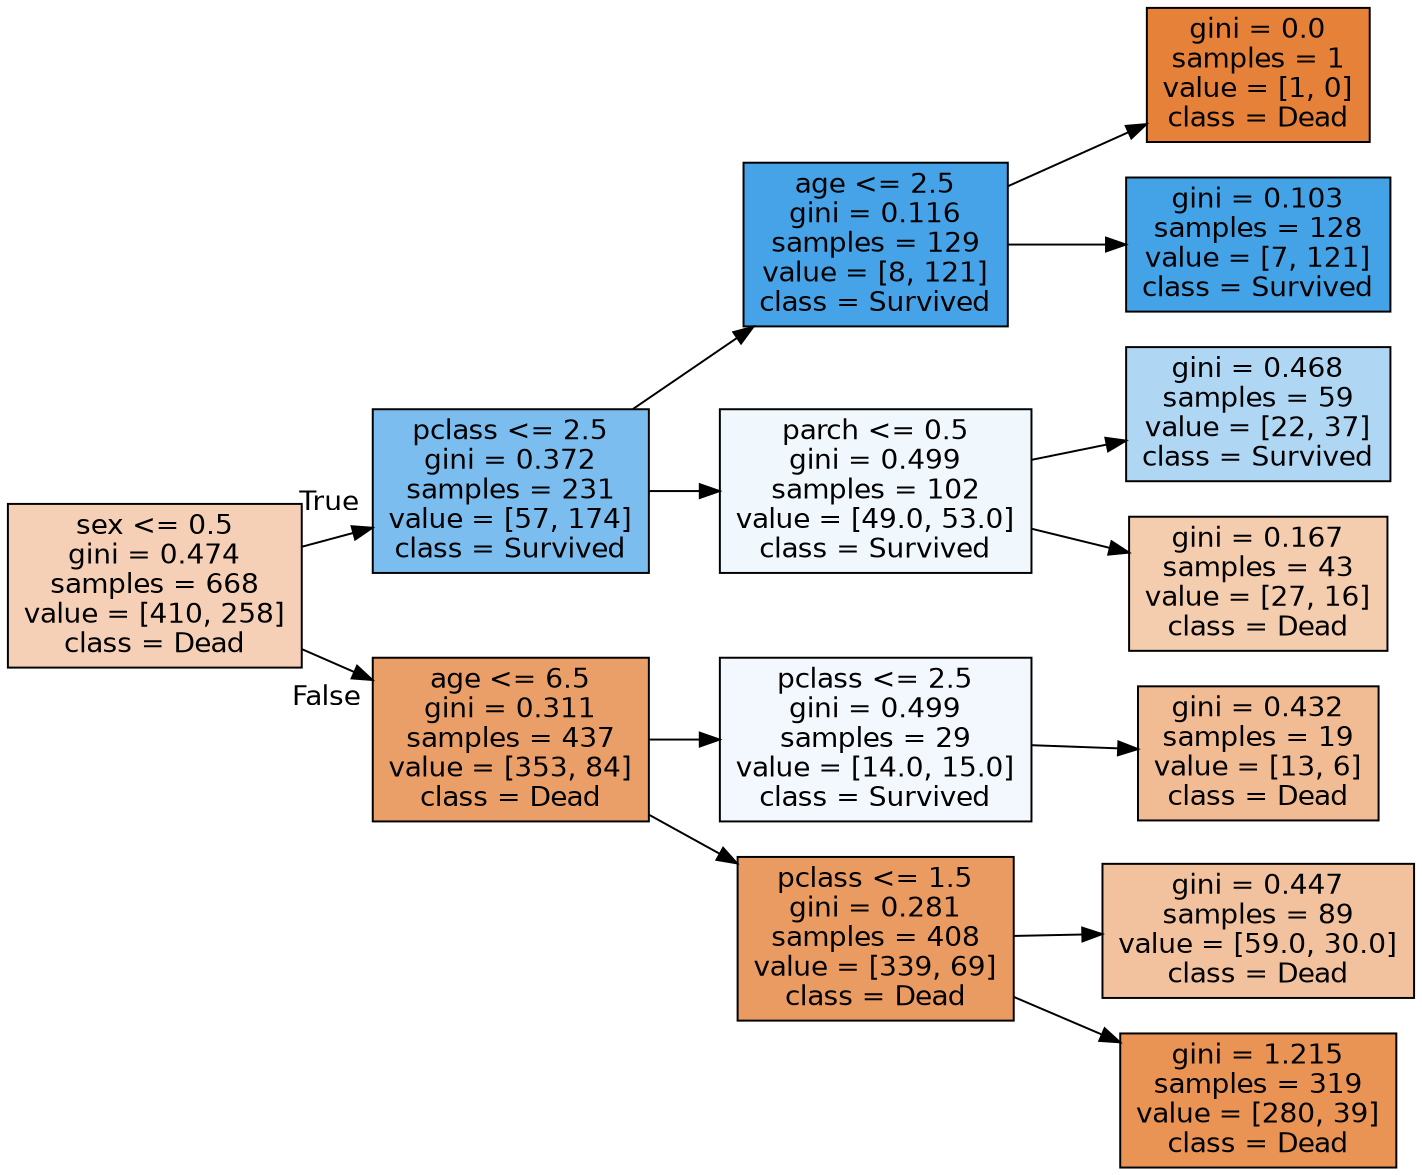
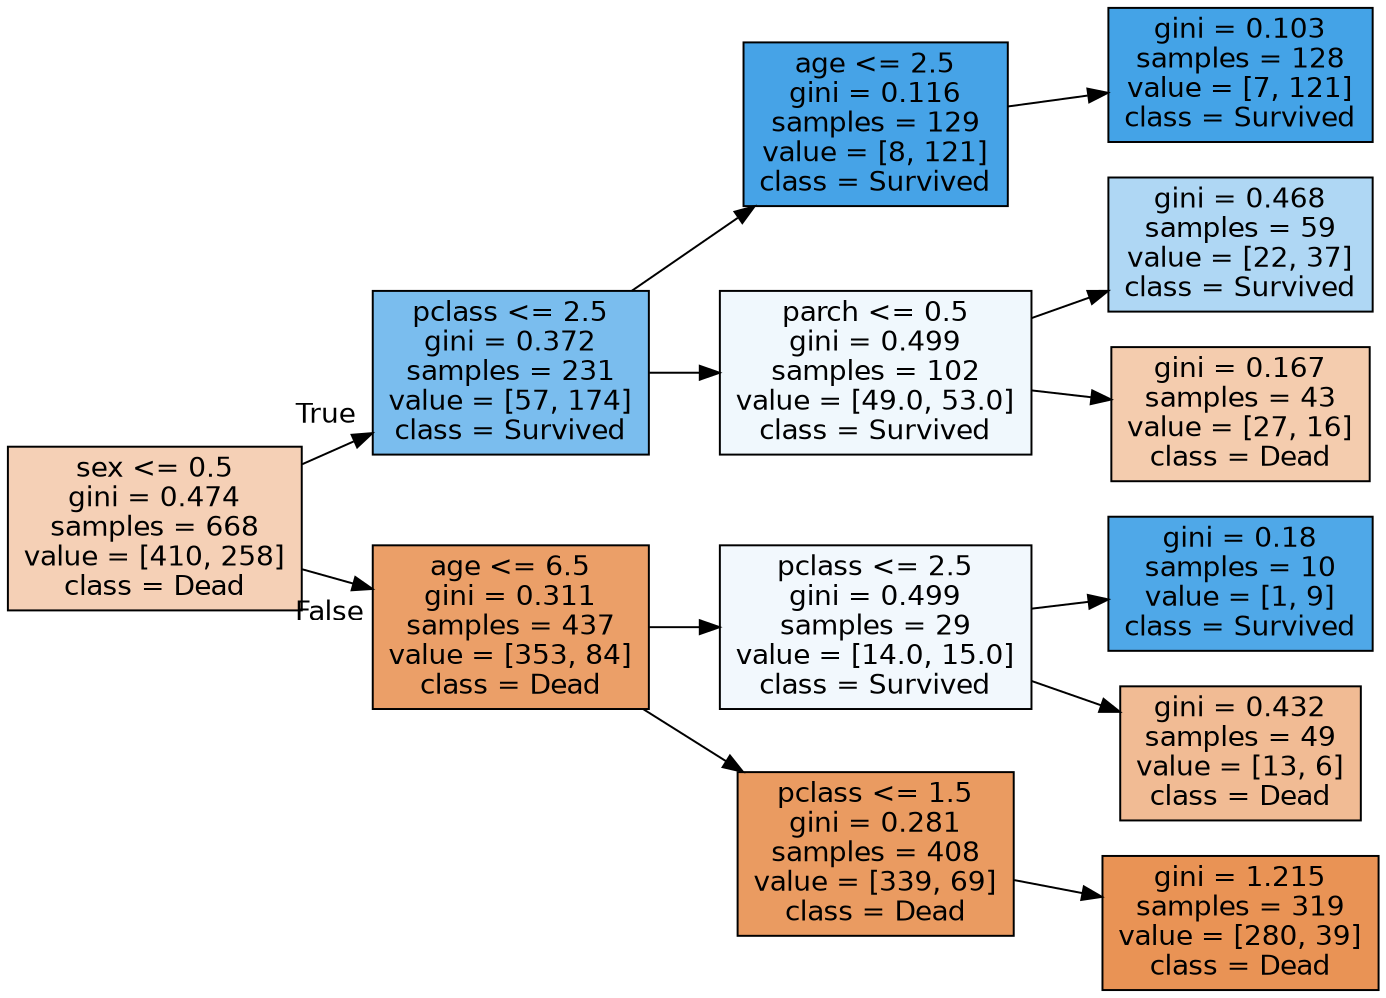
node "gini = 0.0 samples = 1 value = [1, 0] class = Dead": removed
node "gini = 0.18 samples = 10 value = [1, 9] class = Survived": added
node "gini = 0.432 samples = 19 value = [13, 6] class = Dead": label "gini = 0.432 samples = 19 value = [13, 6] class = Dead" -> "gini = 0.432 samples = 49 value = [13, 6] class = Dead"
node "gini = 0.447 samples = 89 value = [59.0, 30.0] class = Dead": removed
